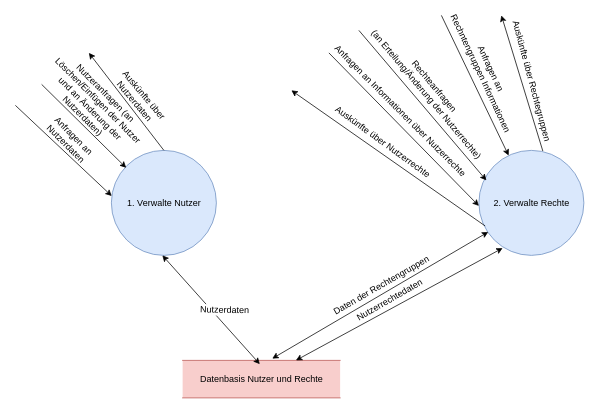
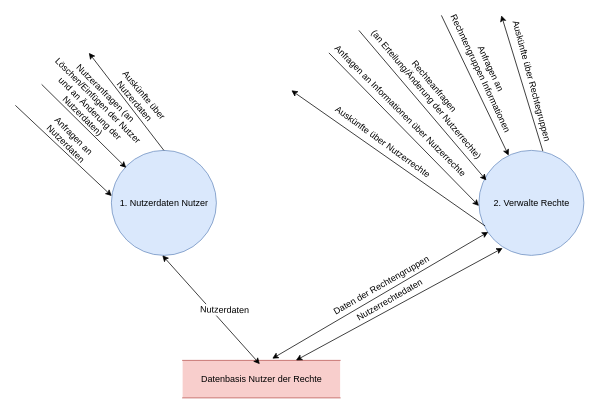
node "1. Verwalte Nutzer": label "1. Verwalte Nutzer" -> "1. Nutzerdaten Nutzer"
node "Datenbasis Nutzer und Rechte": label "Datenbasis Nutzer und Rechte" -> "Datenbasis Nutzer der Rechte"
